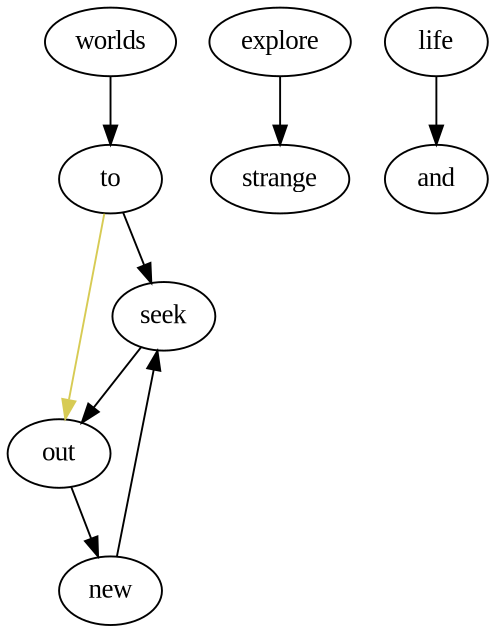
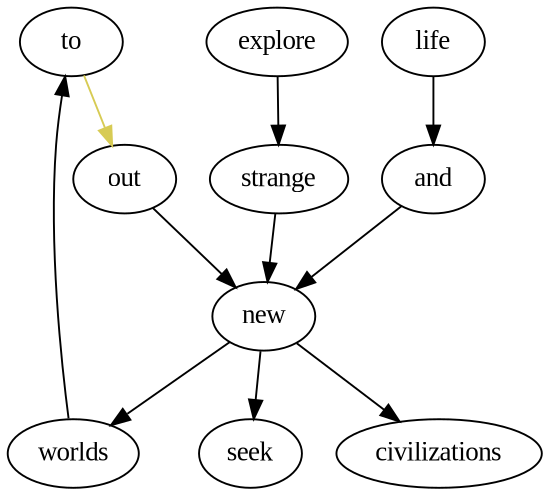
edge "strange" -> "new": added
edge "to" -> "seek": removed
edge "and" -> "new": added
edge "seek" -> "out": removed
edge "new" -> "worlds": added
node "civilizations": added
